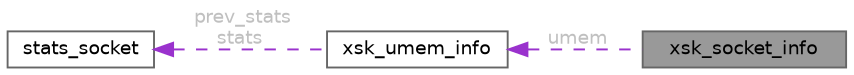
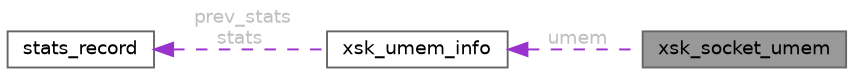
node "stats_socket": label "stats_socket" -> "stats_record"
node "xsk_socket_info": label "xsk_socket_info" -> "xsk_socket_umem"
